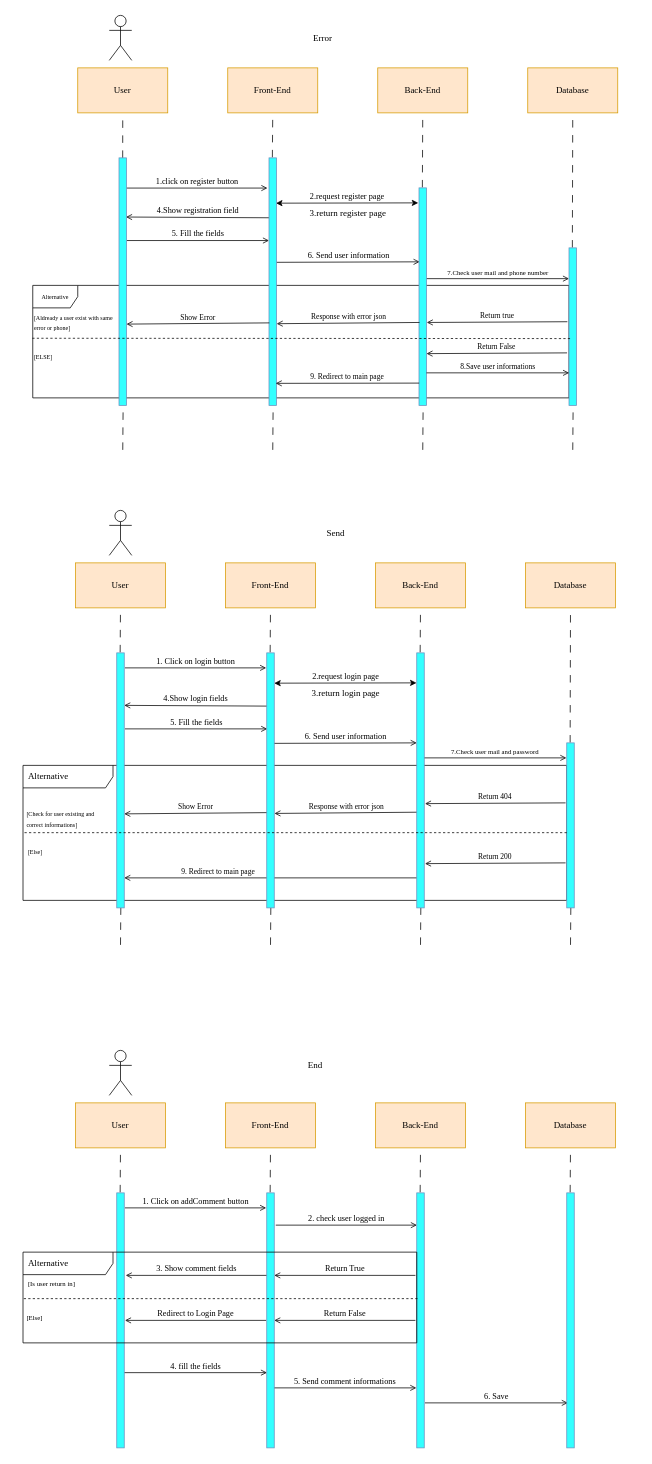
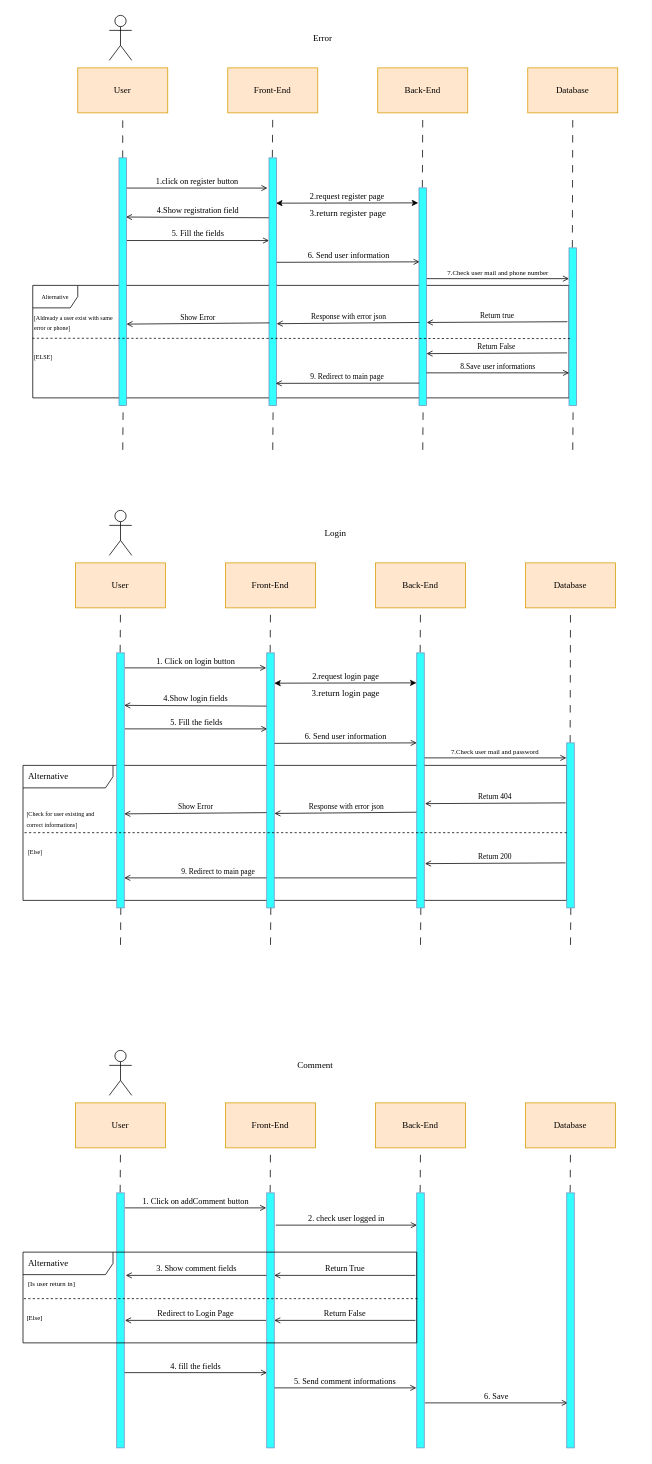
node "Send": label "Send" -> "Login"
node "End": label "End" -> "Comment"
